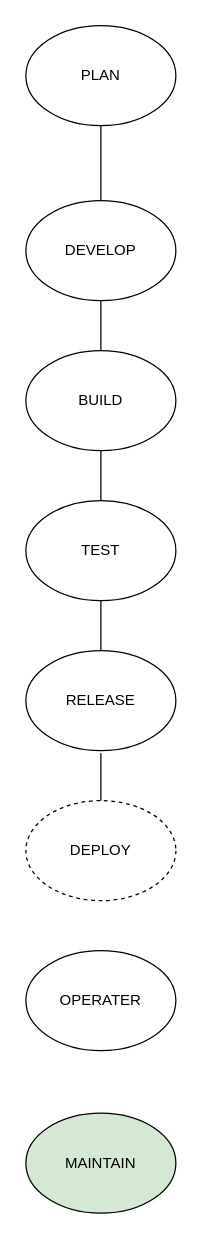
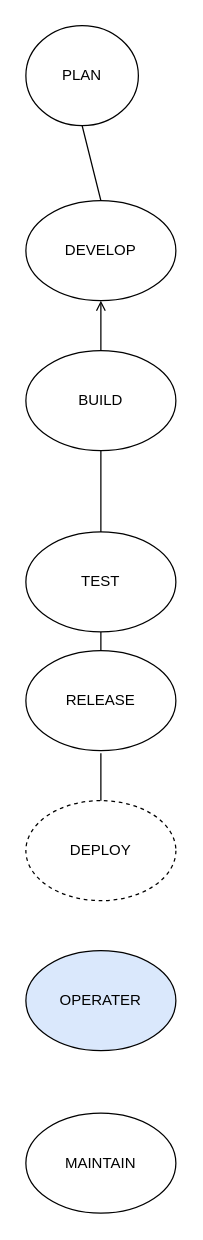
node "PLAN": size 150x100 -> 113x100
edge "DEVELOP" -- "BUILD": arrowhead none -> open
node "TEST": moved (101, 551) -> (101, 582)
node "OPERATER": fillcolor #ffffff -> #dae8fc
node "MAINTAIN": fillcolor #d5e8d4 -> #ffffff
